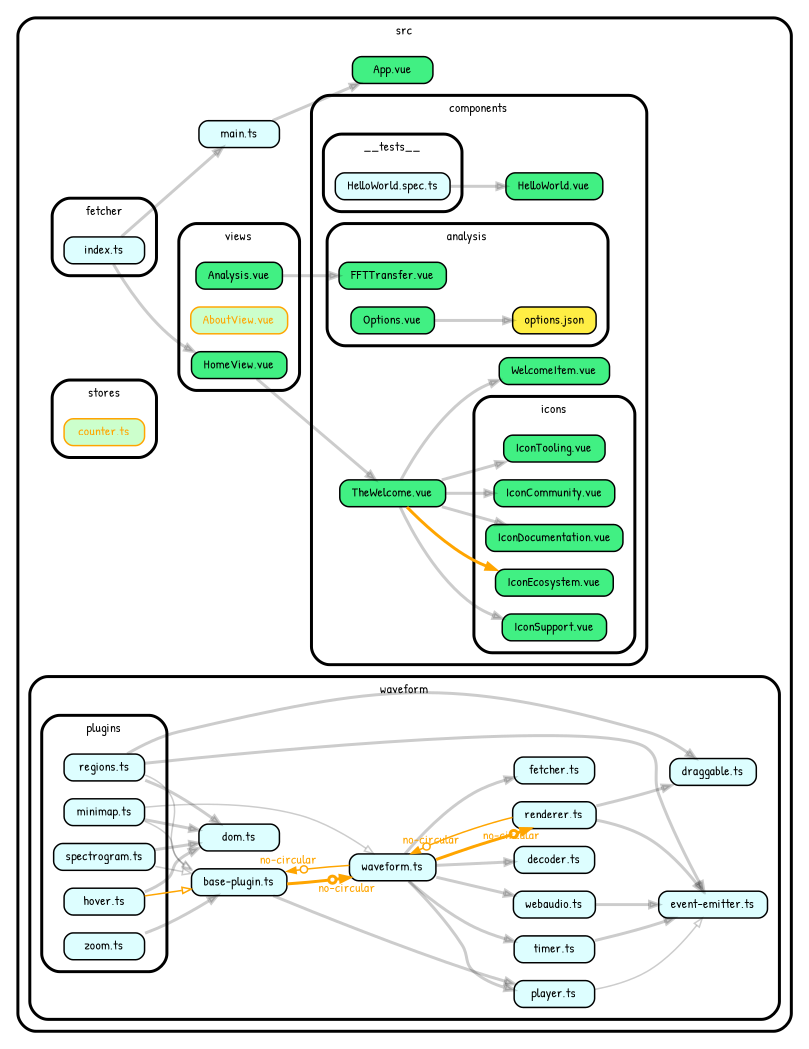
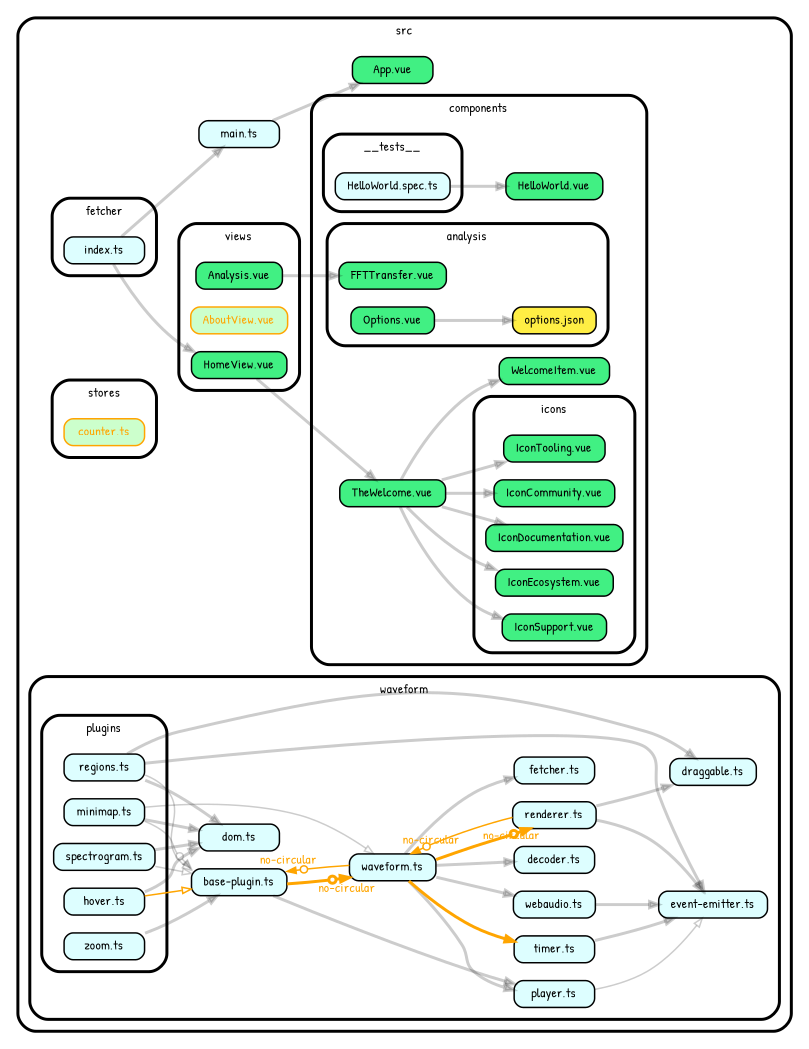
edge "TheWelcome.vue" -> "IconEcosystem.vue": color orange -> #00000033
edge "minimap.ts" -> "base-plugin.ts": arrowhead onormal -> normalnoneodot
edge "waveform.ts" -> "timer.ts": color #00000033 -> orange
